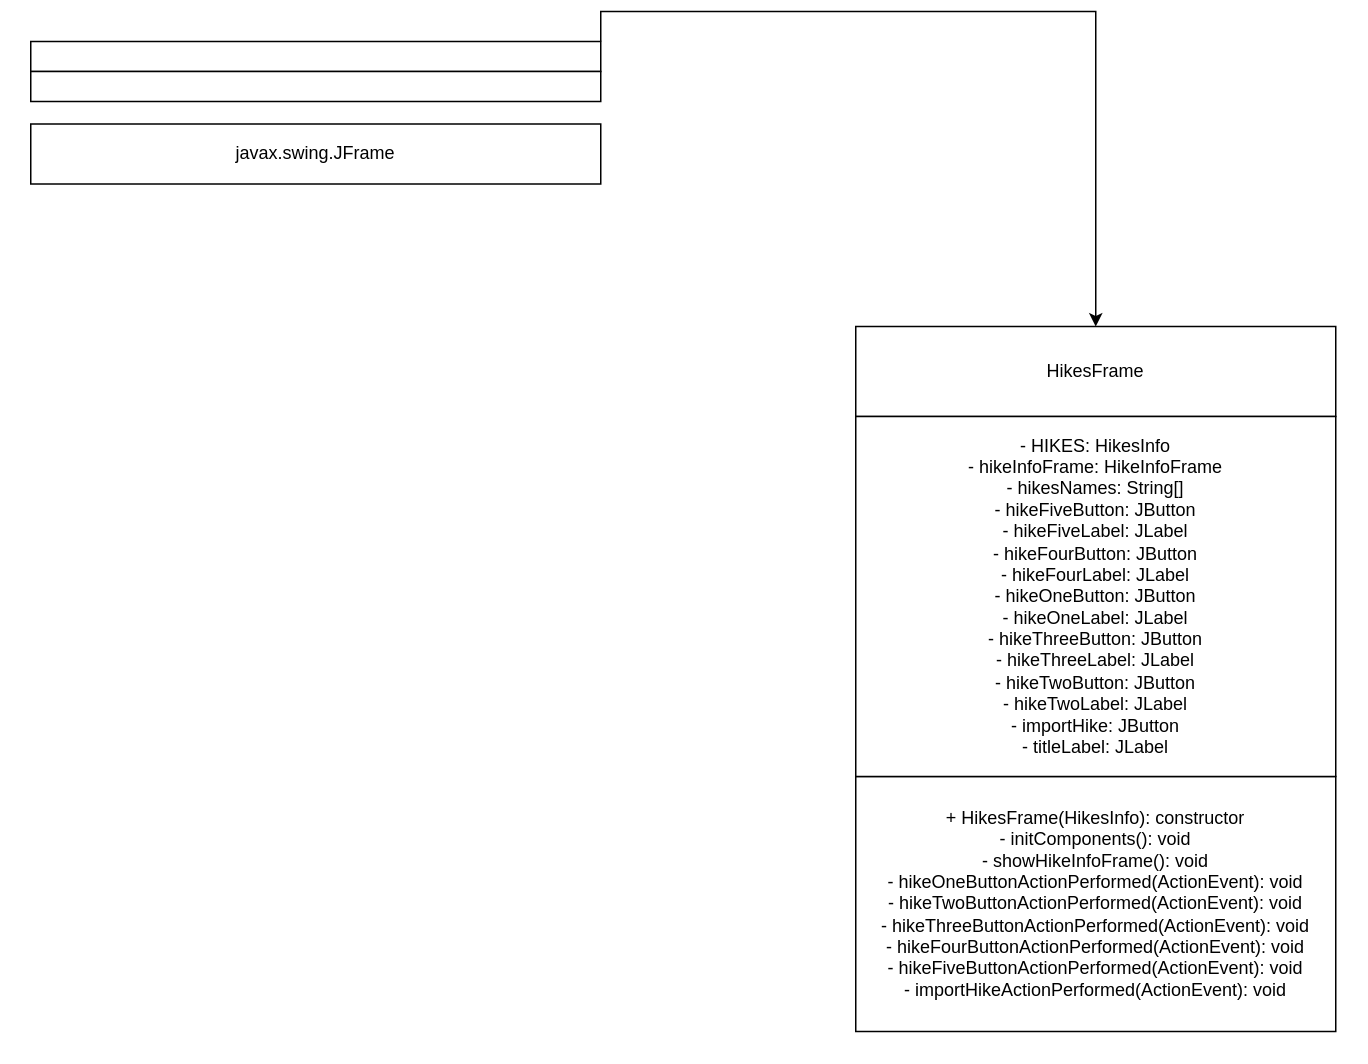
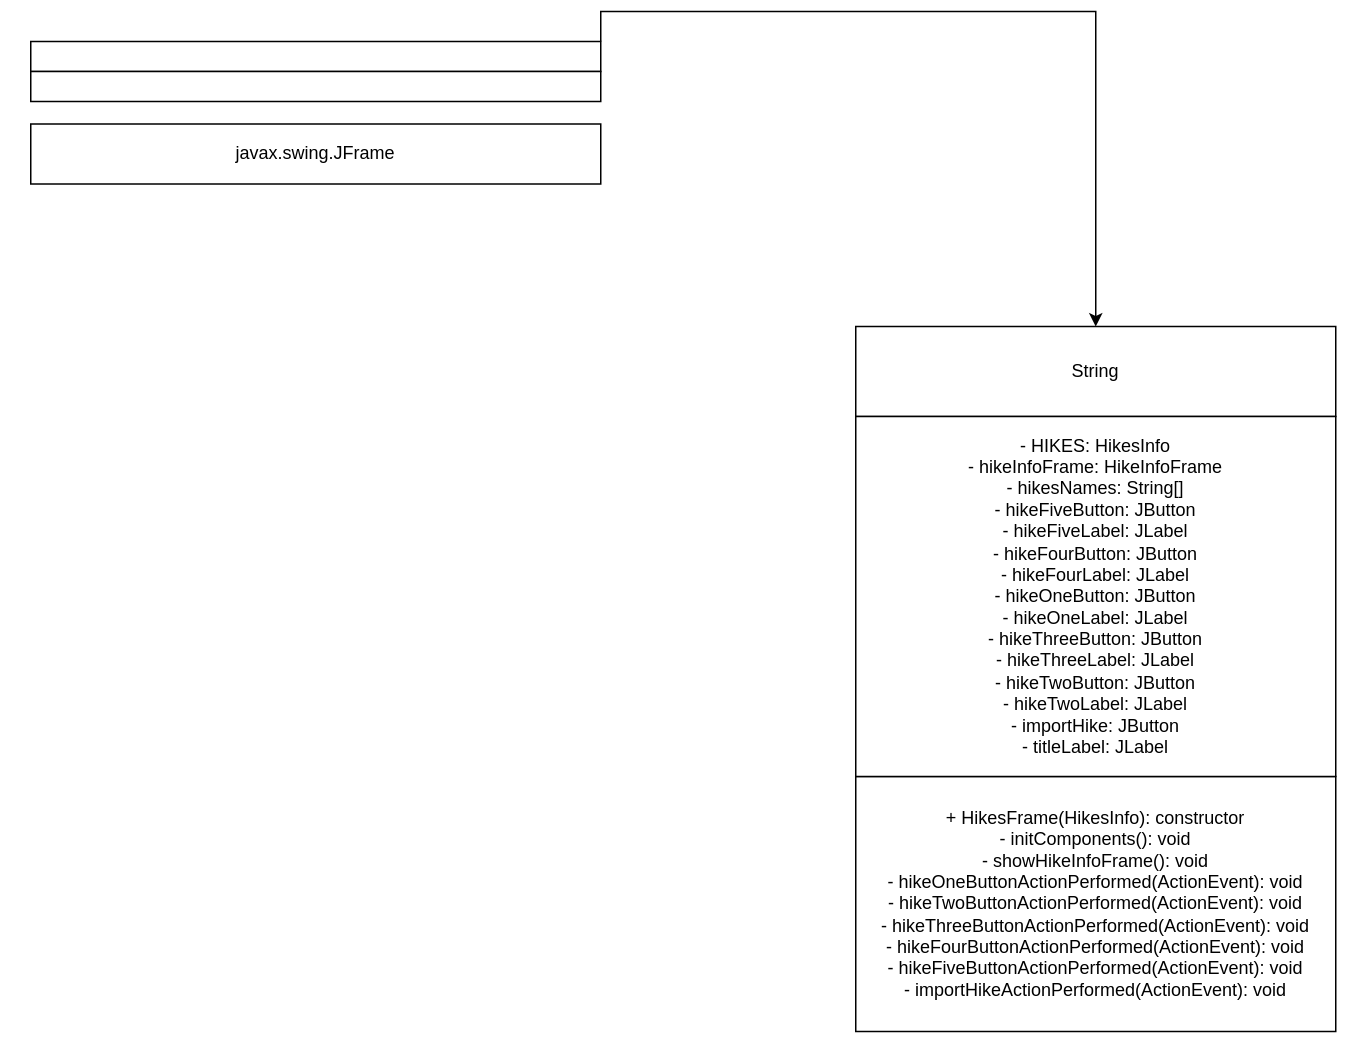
node "HikesFrame": label "HikesFrame" -> "String"
